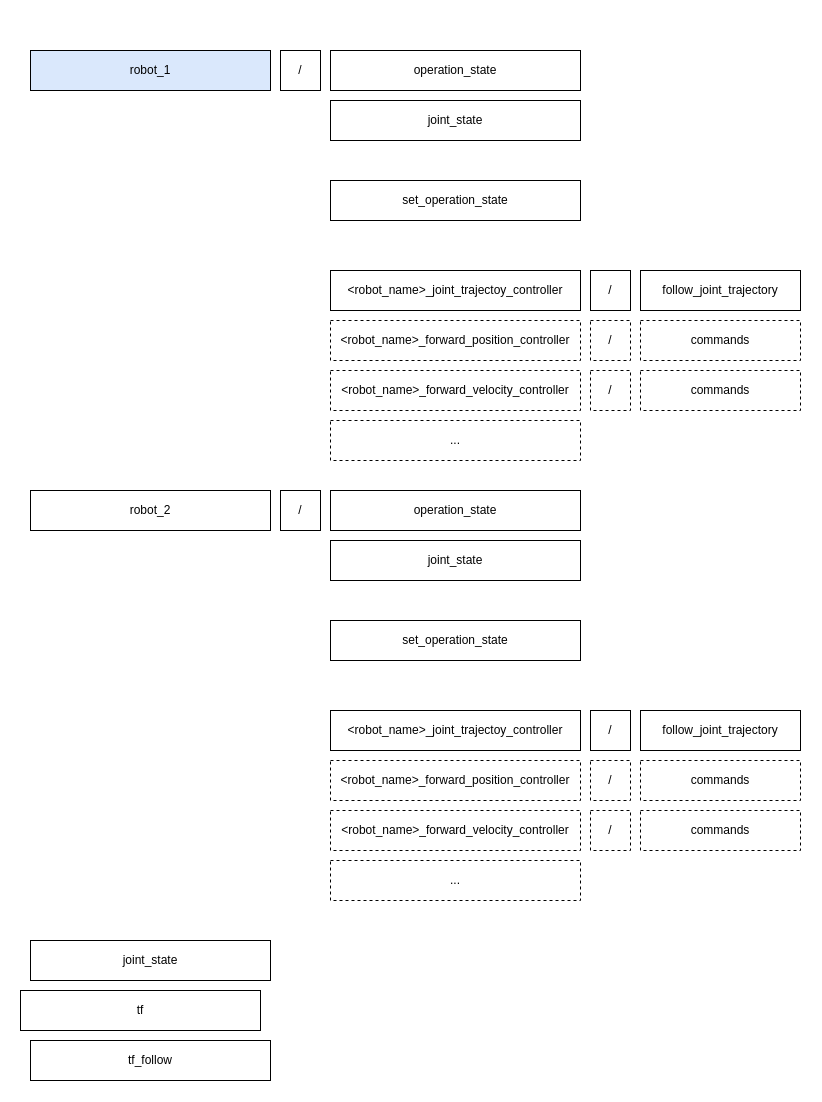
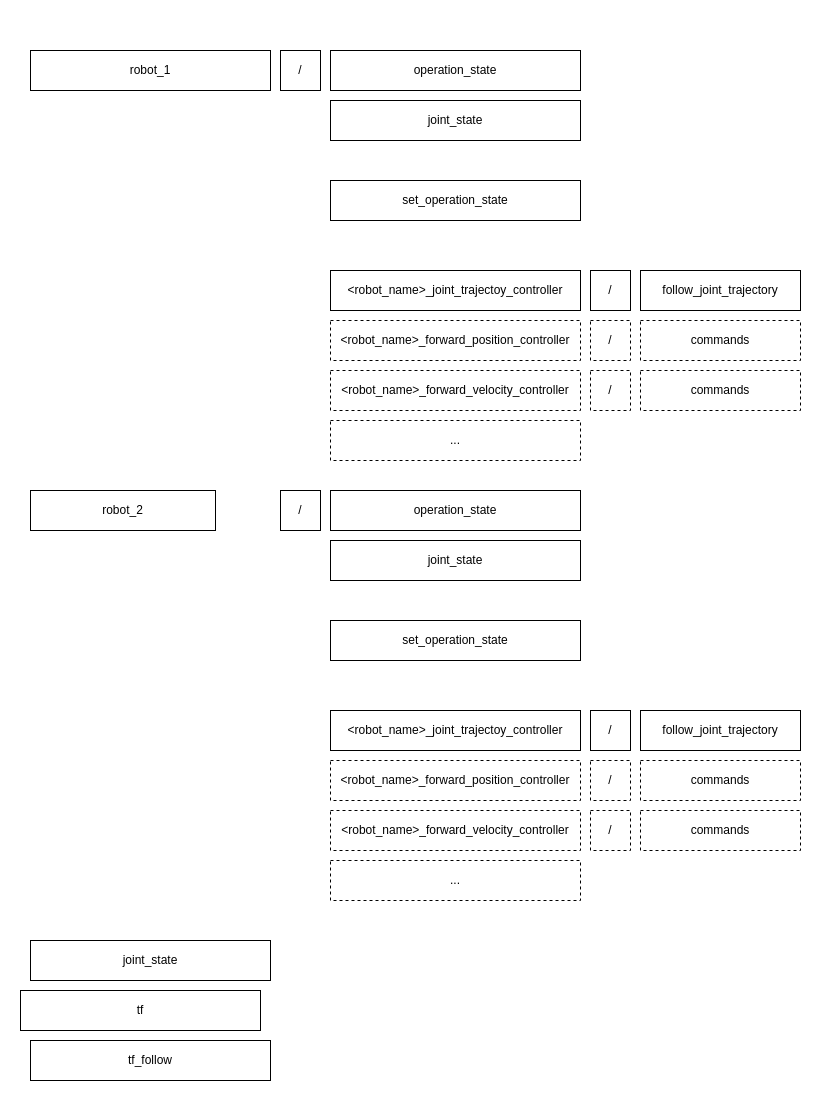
node "robot_1": fillcolor #dae8fc -> #ffffff
node "robot_2": size 240x40 -> 185x40
